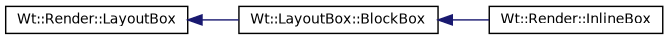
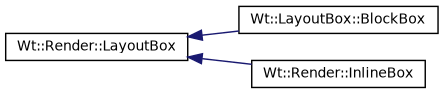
edge "Wt::Render::InlineBox" -> "Wt::LayoutBox::BlockBox": now "Wt::Render::InlineBox" -> "Wt::Render::LayoutBox"
